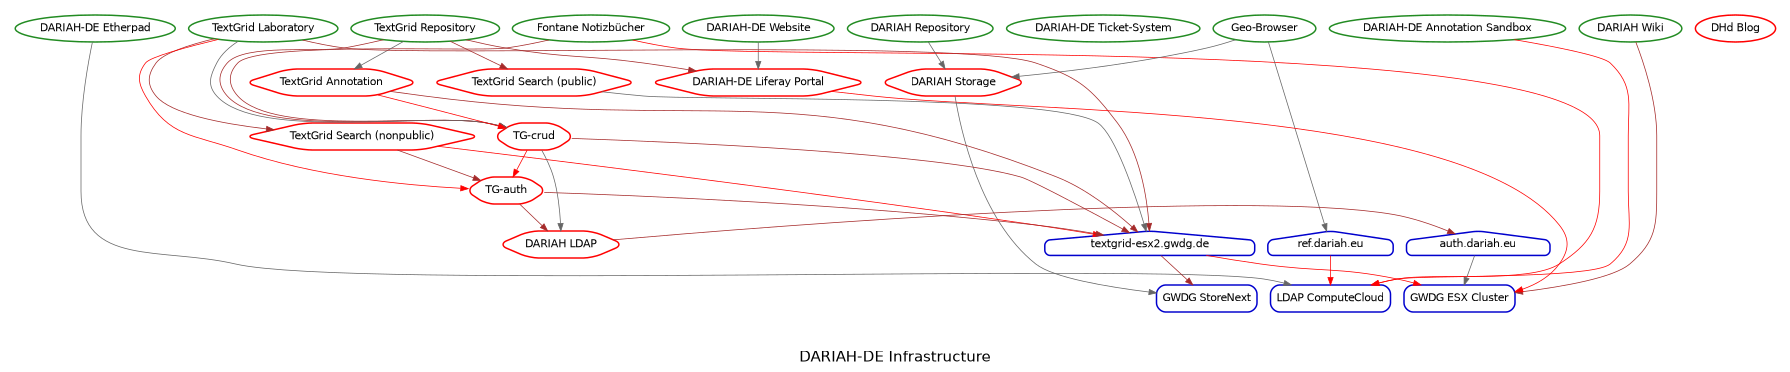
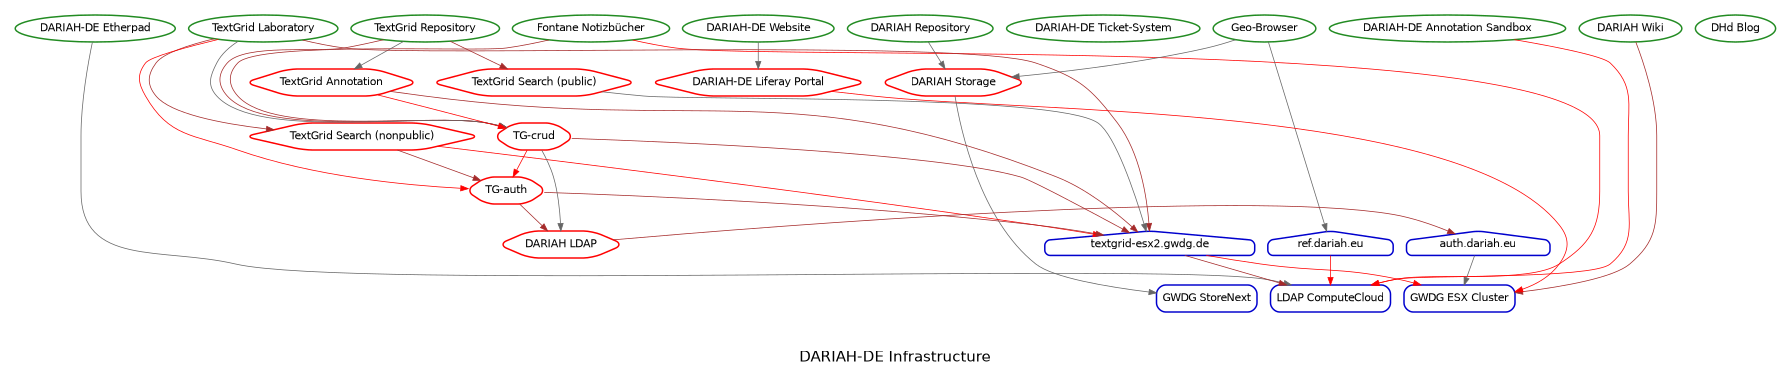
node "DHd Blog": color red -> forestgreen
edge "TextGrid Repository" -> "DARIAH-DE Liferay Portal": removed
edge "textgrid-esx2.gwdg.de" -> "GWDG StoreNext": now "textgrid-esx2.gwdg.de" -> "LDAP ComputeCloud"
